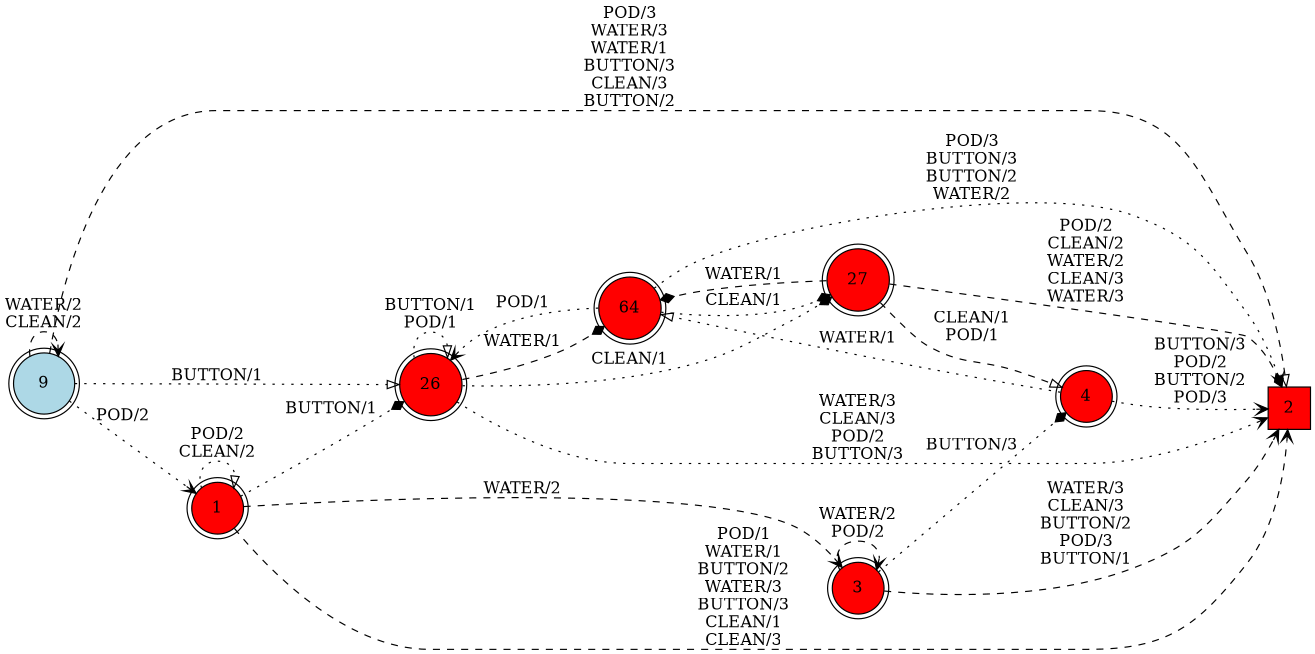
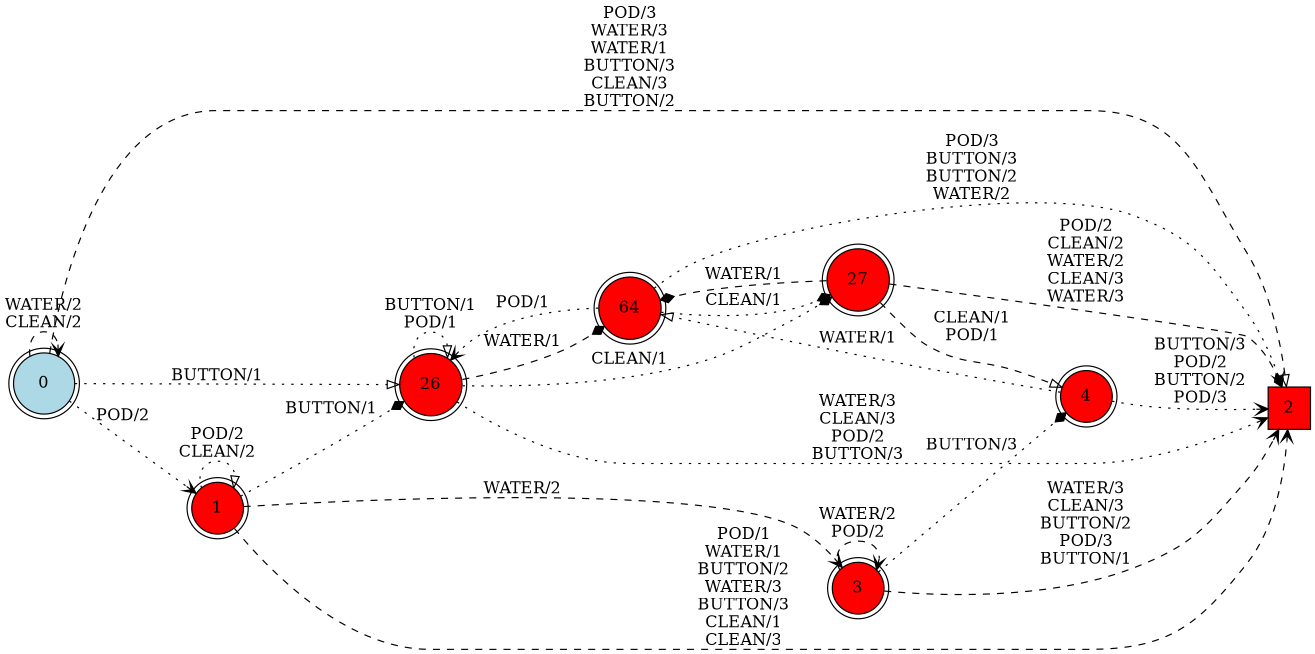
node "9": label "9" -> "0"
